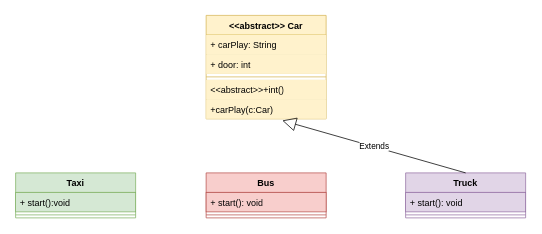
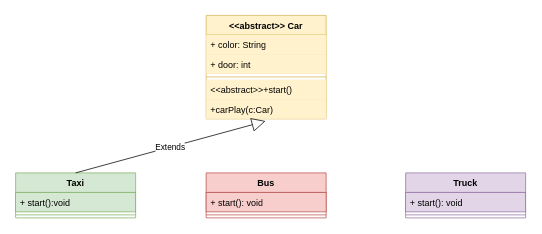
node "+ carPlay: String": label "+ carPlay: String" -> "+ color: String"
node "<<abstract>>+int()": label "<<abstract>>+int()" -> "<<abstract>>+start()"
edge "Taxi" -> "+carPlay(c:Car)": added, label "Extends"
edge "Truck" -> "+carPlay(c:Car)": removed, label "Extends"
